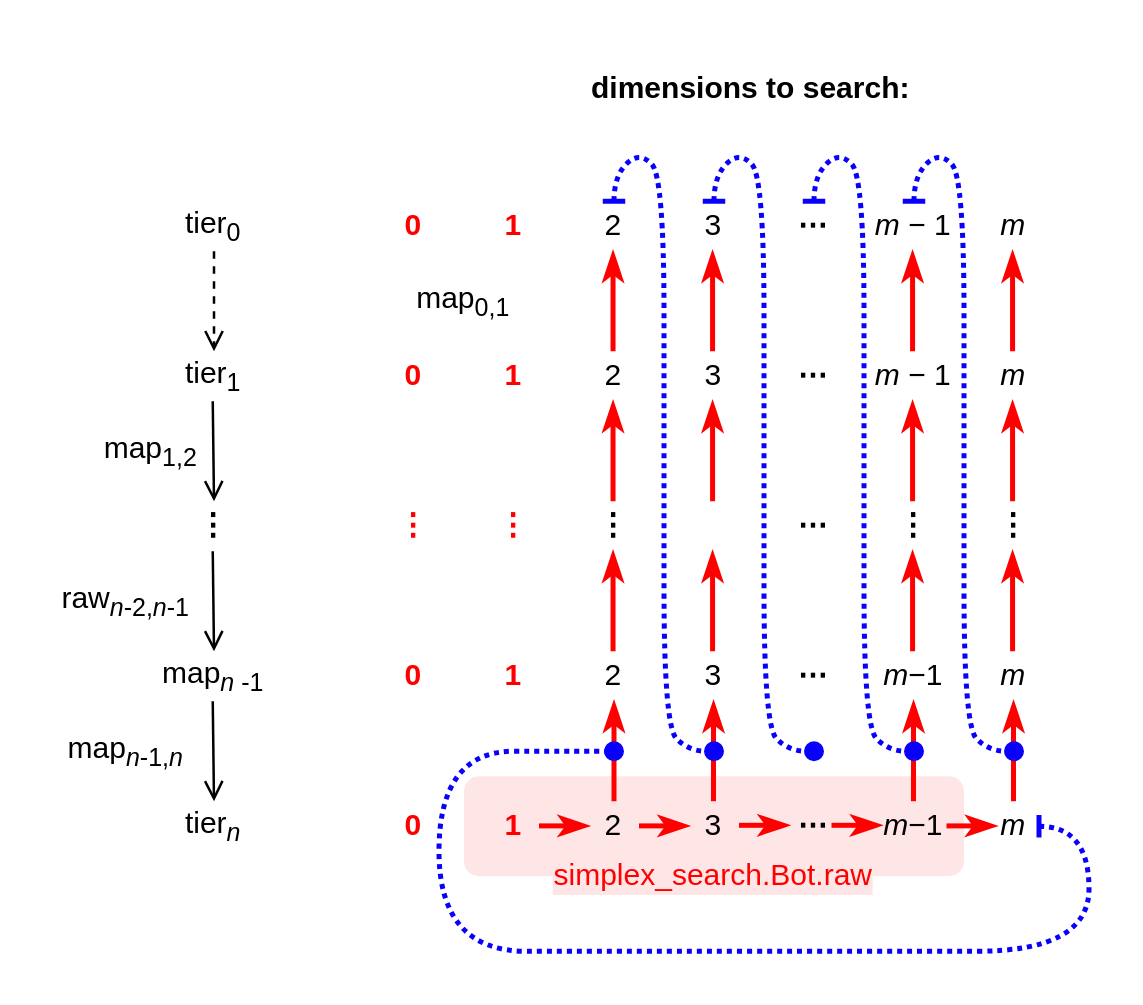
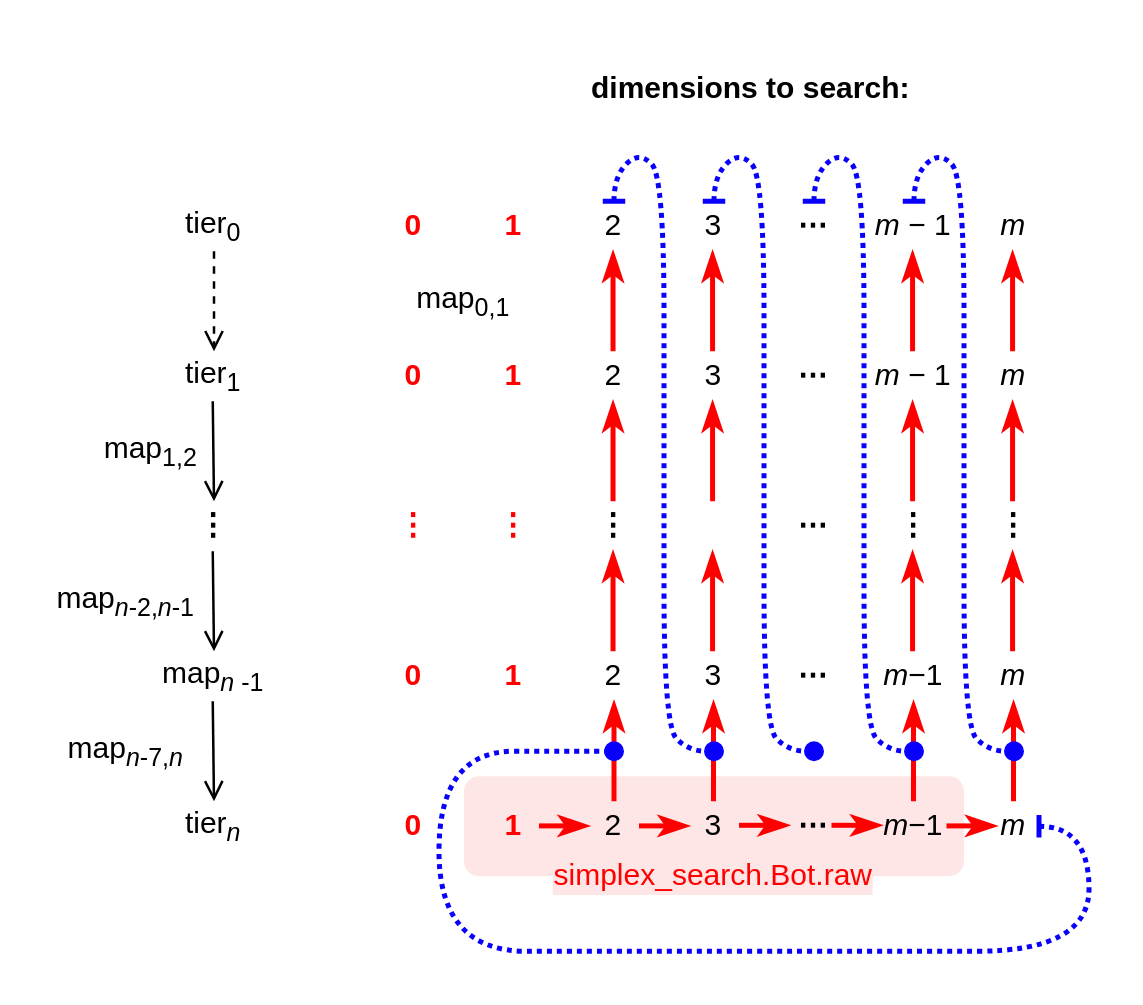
node "rawn-2,n-1": label "rawn-2,n-1" -> "mapn-2,n-1"
node "mapn-1,n": label "mapn-1,n" -> "mapn-7,n"
